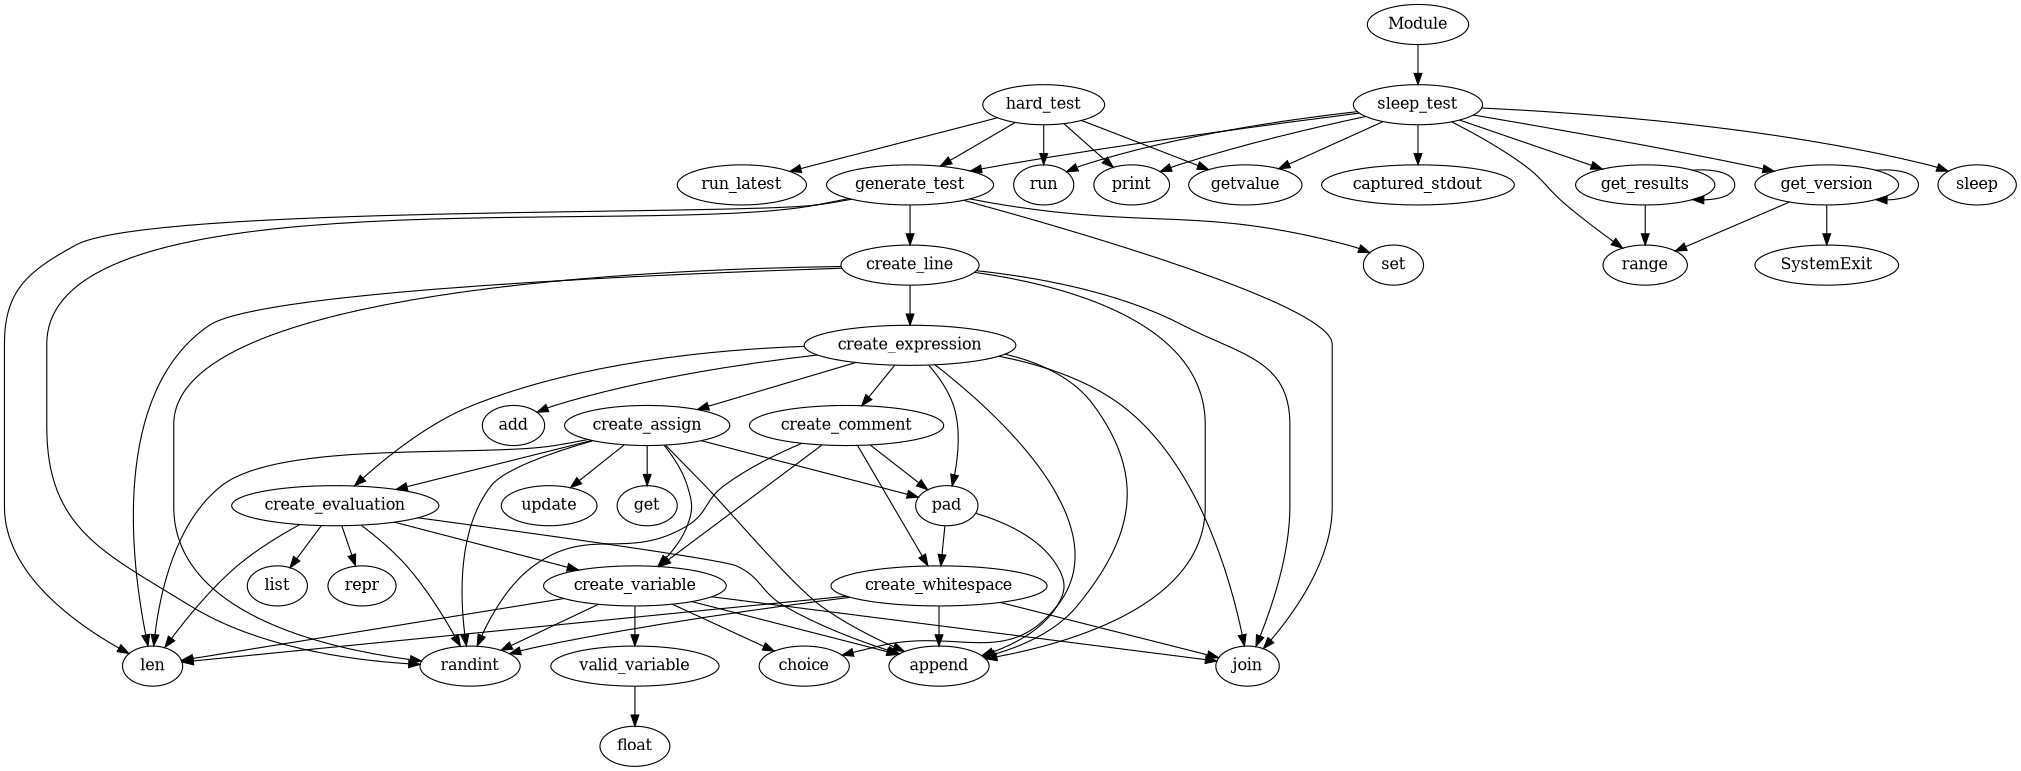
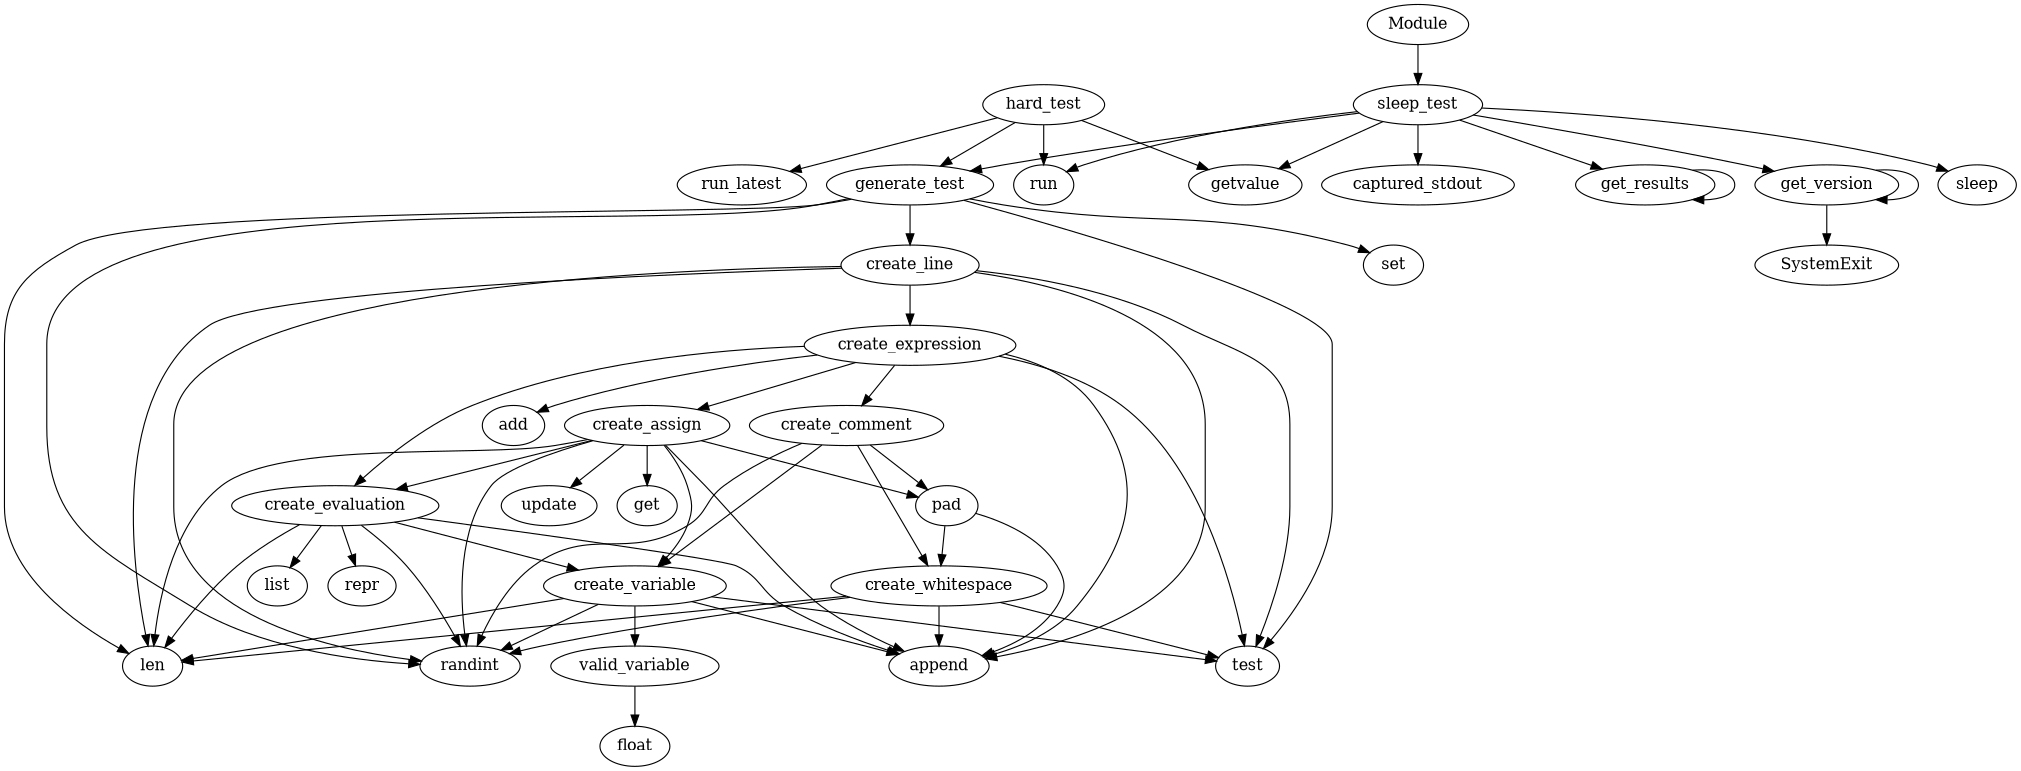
node "print": removed
node "range": removed
edge "create_expression" -> "pad": removed
node "choice": removed
node "join": label "join" -> "test"
